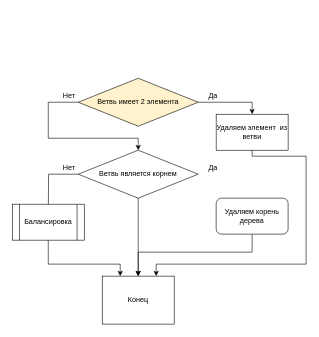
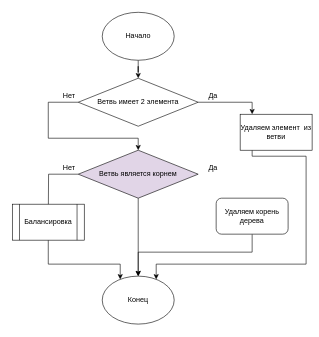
node "Начало": added
edge "Начало" -> "Ветвь имеет 2 элемента": added
node "Ветвь имеет 2 элемента": fillcolor #fff2cc -> #ffffff
node "Удаляем элемент из ветви": moved (252, 132) -> (276, 132)
node "Ветвь является корнем": fillcolor #ffffff -> #e1d5e7
node "Конец": shape rectangle -> ellipse
